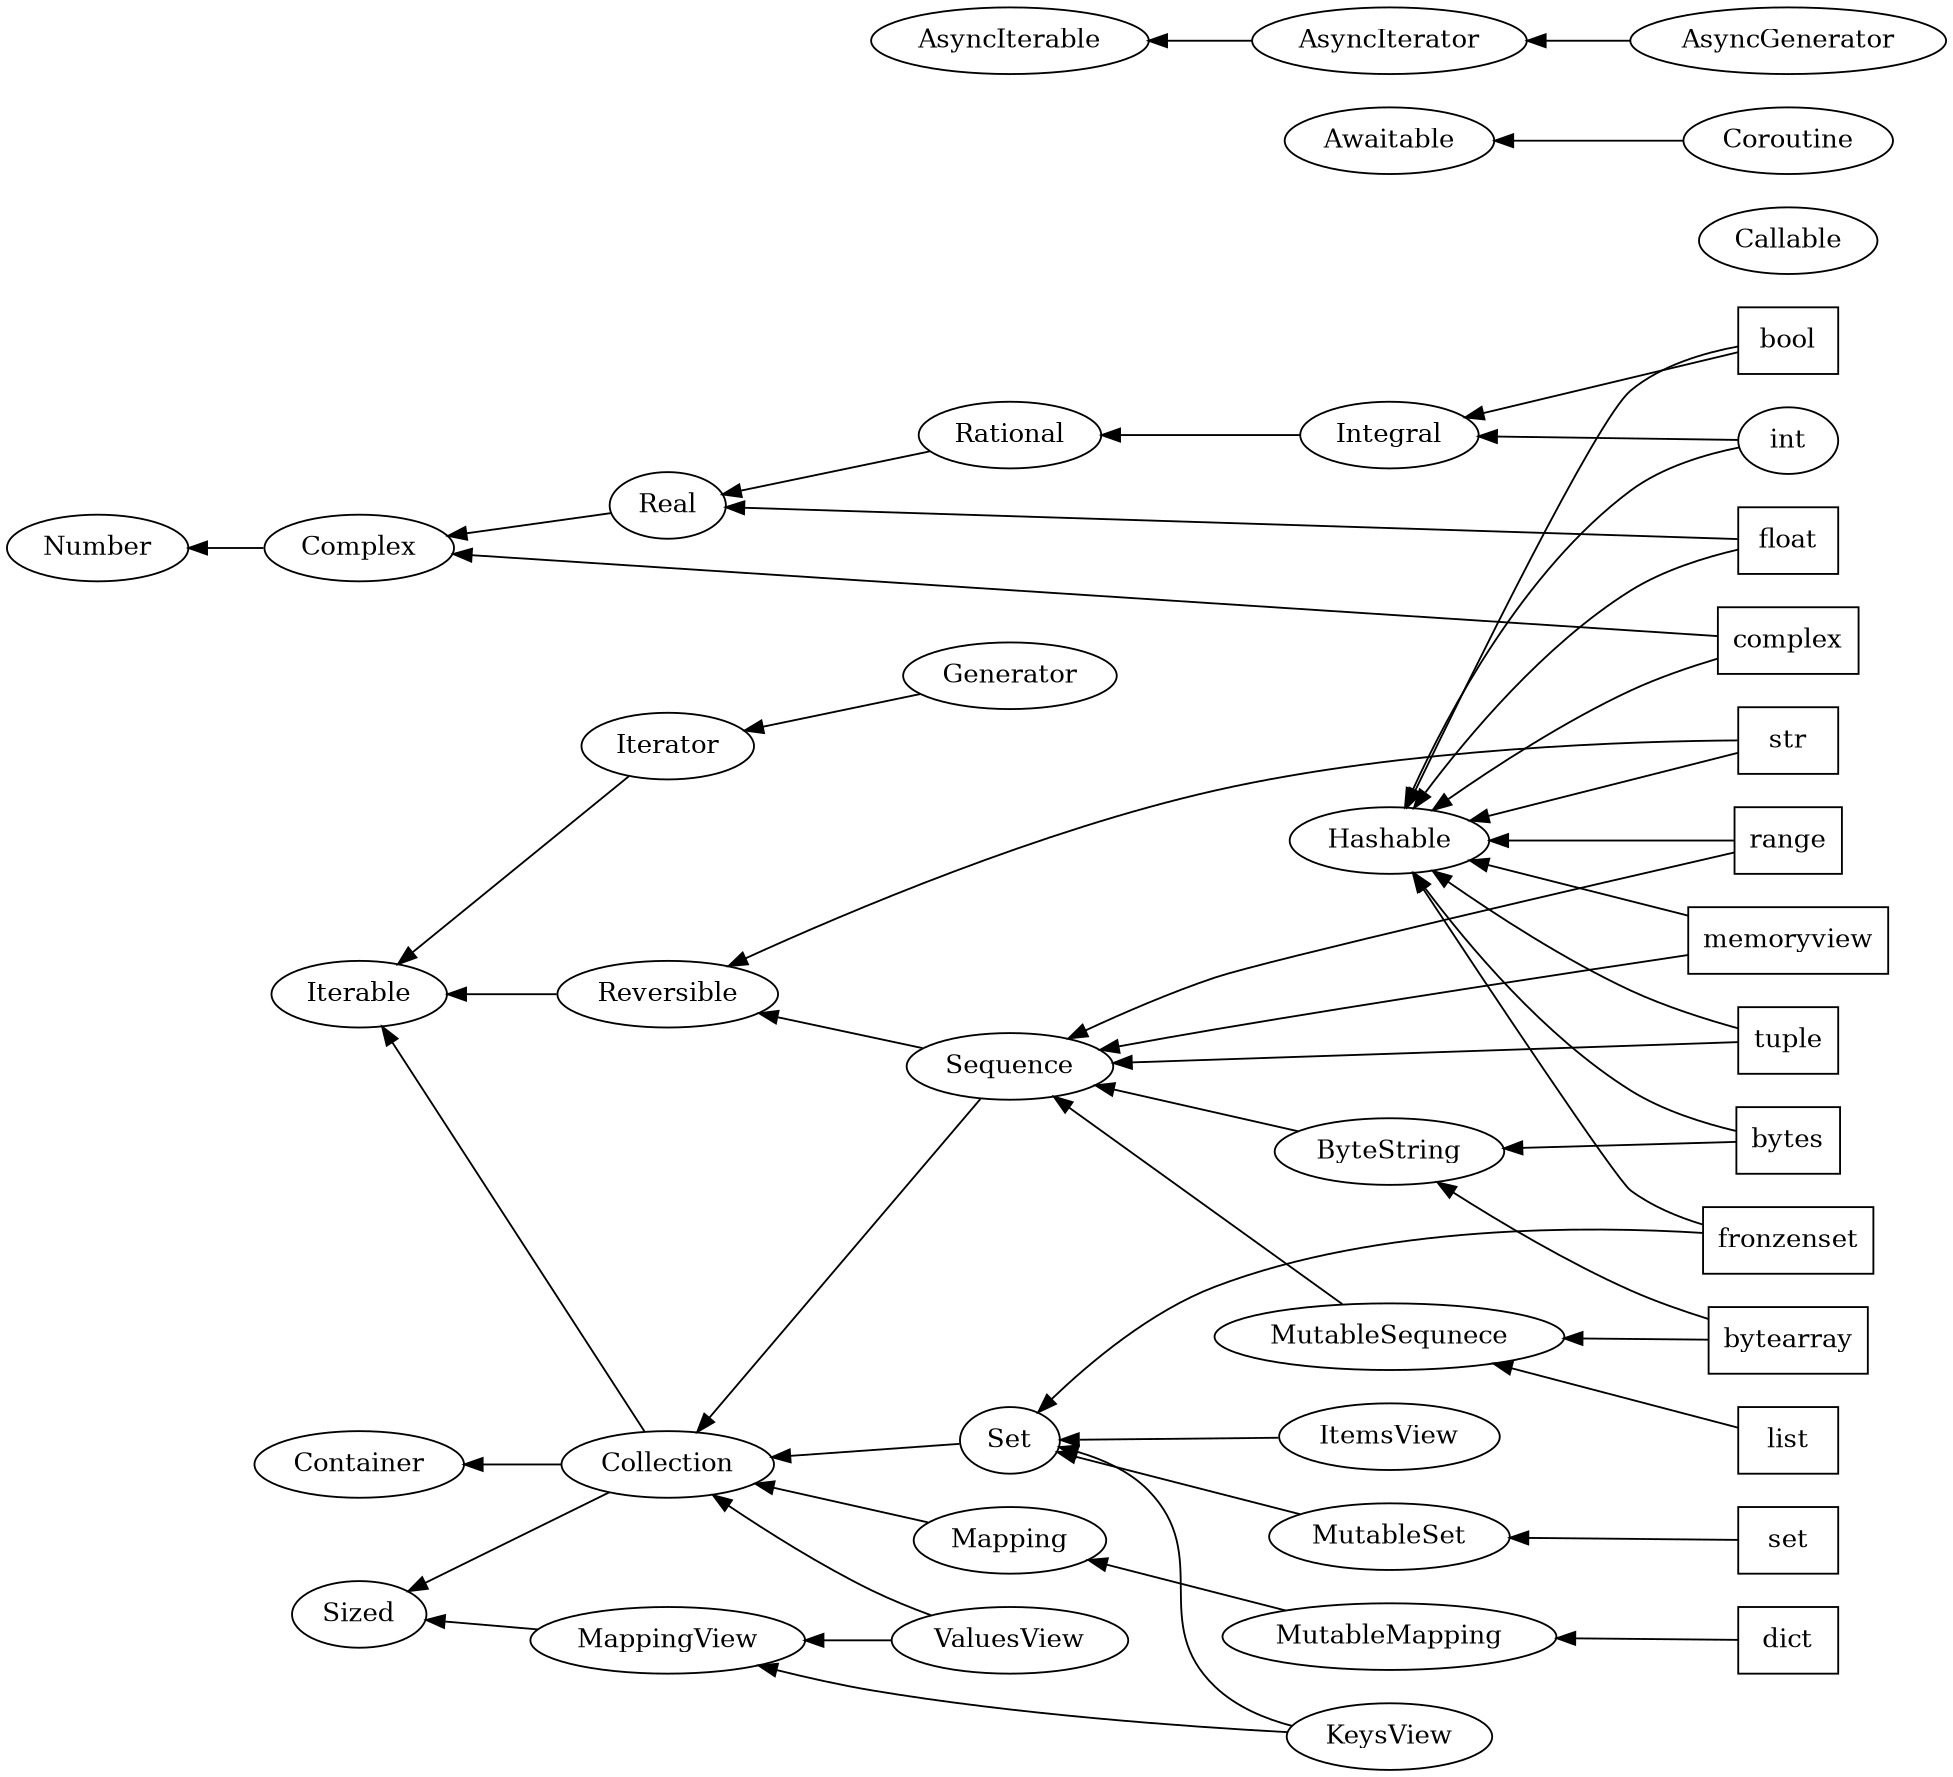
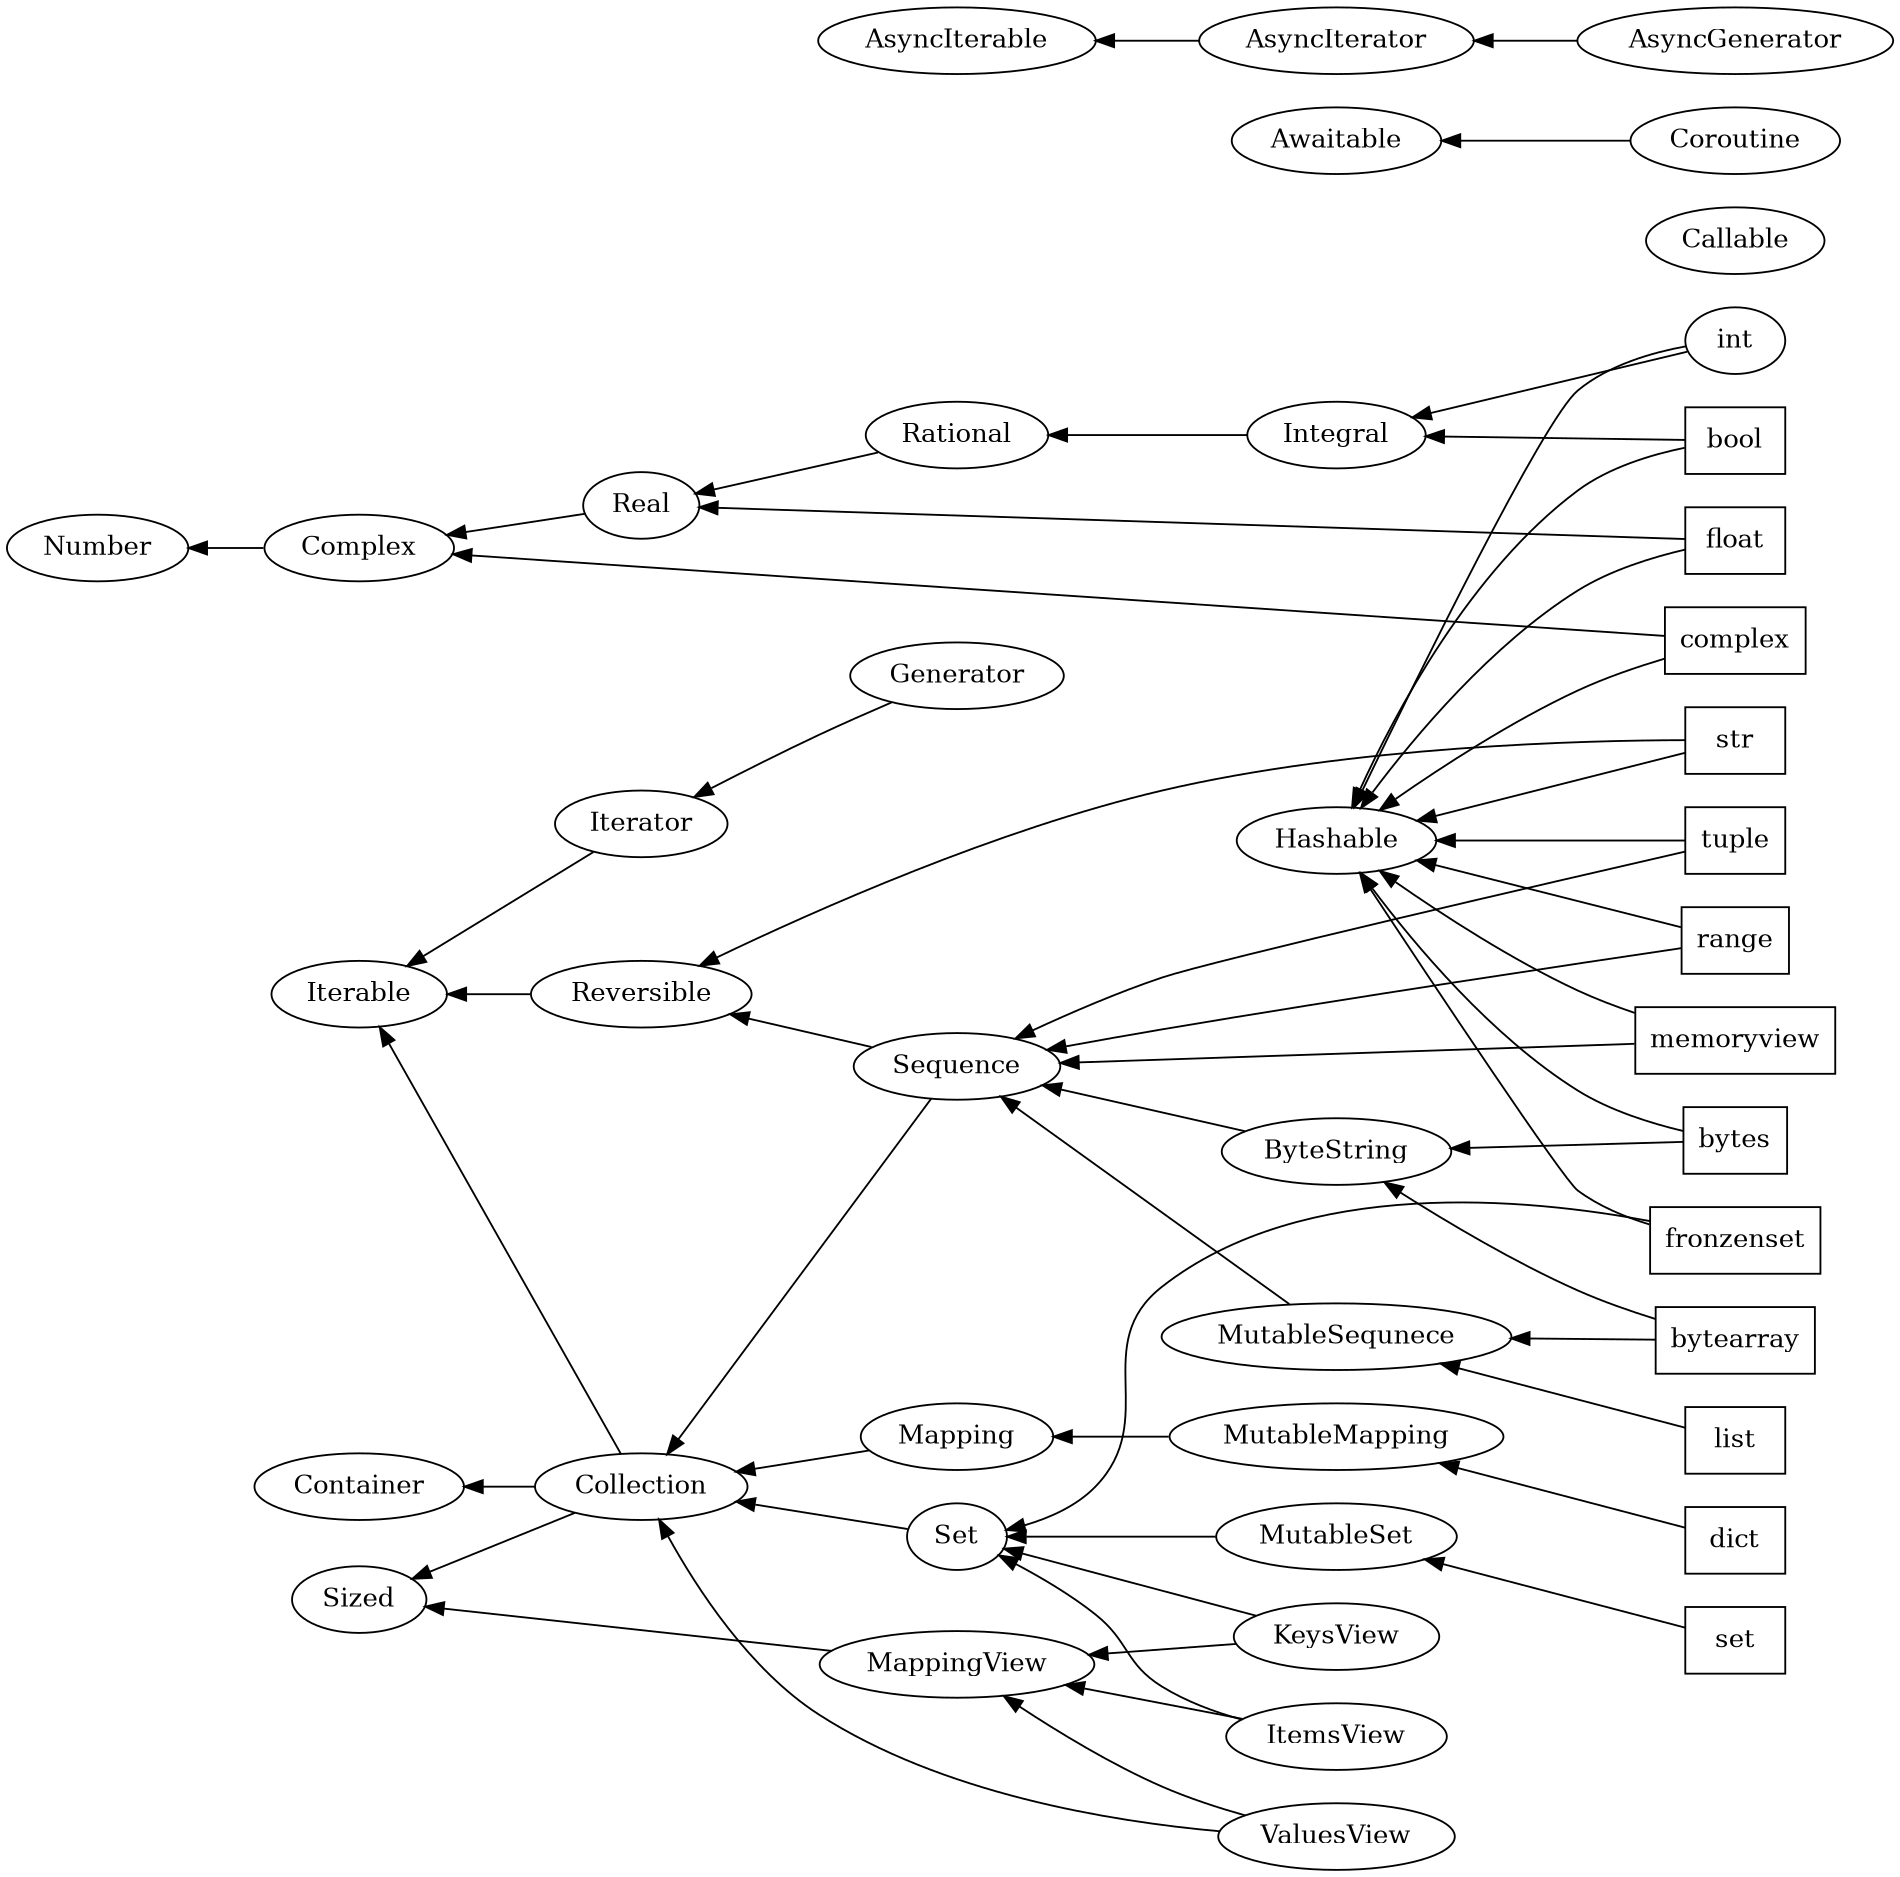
edge "ItemsView" -> "MappingView": added
